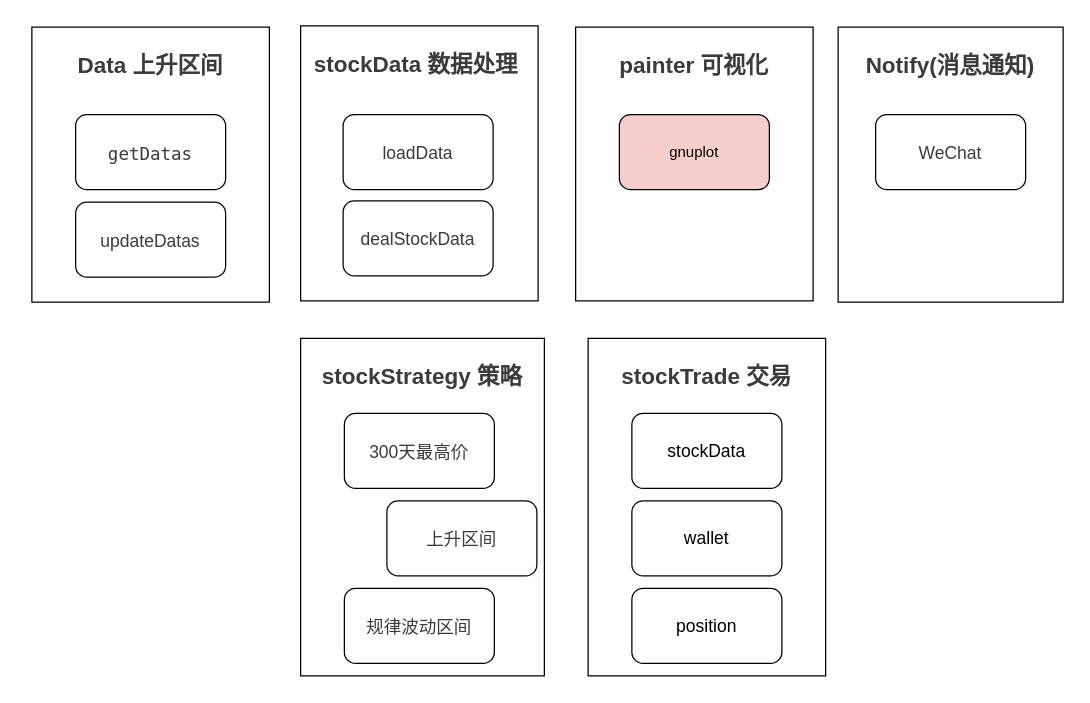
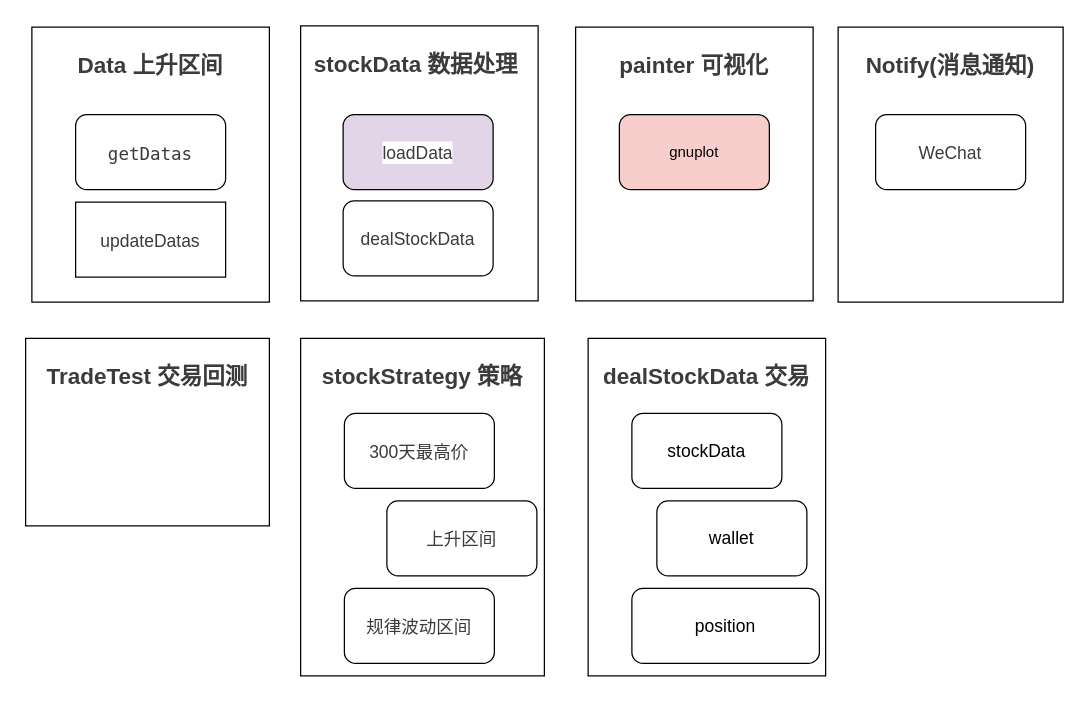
node "loadData": fillcolor #ffffff -> #e1d5e7
node "updateDatas": shape rounded rectangle -> rectangle
node "stockTrade 交易": label "stockTrade 交易" -> "dealStockData 交易"
node "TradeTest 交易回测": added
node "wallet": moved (707, 538) -> (732, 538)
node "position": size 150x75 -> 188x75
